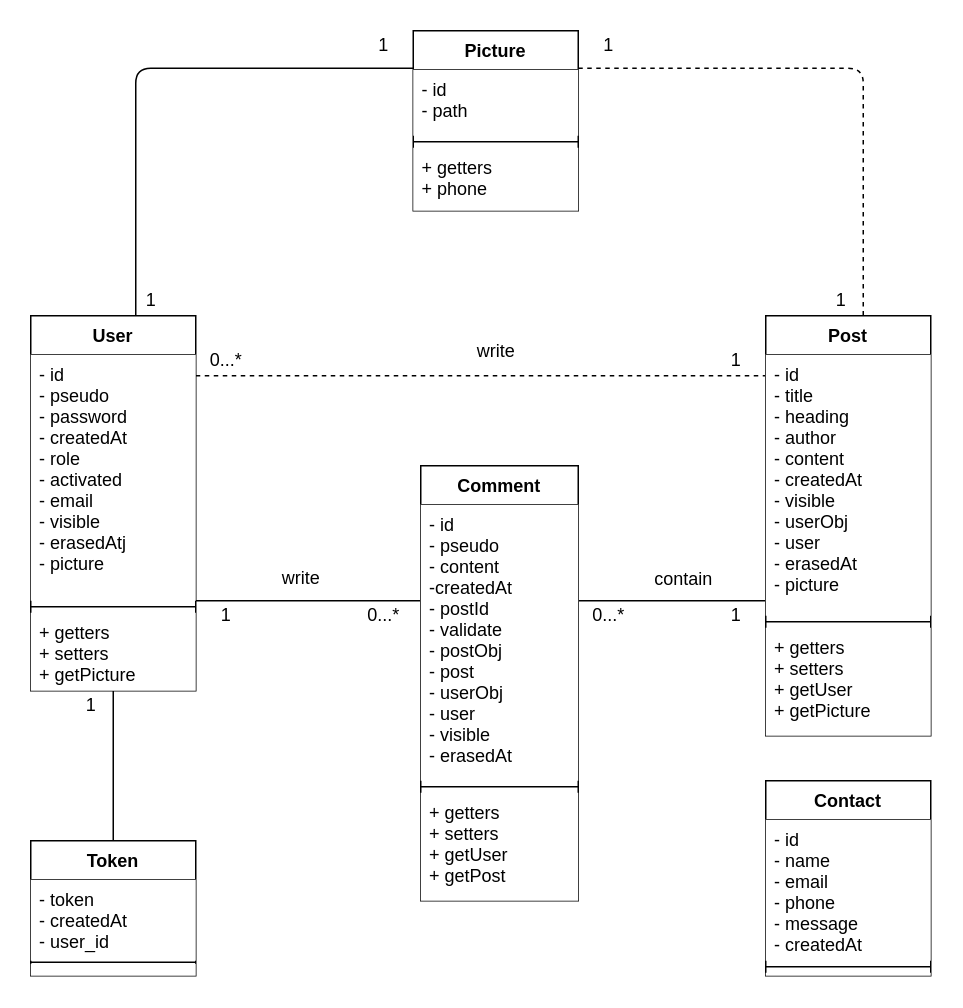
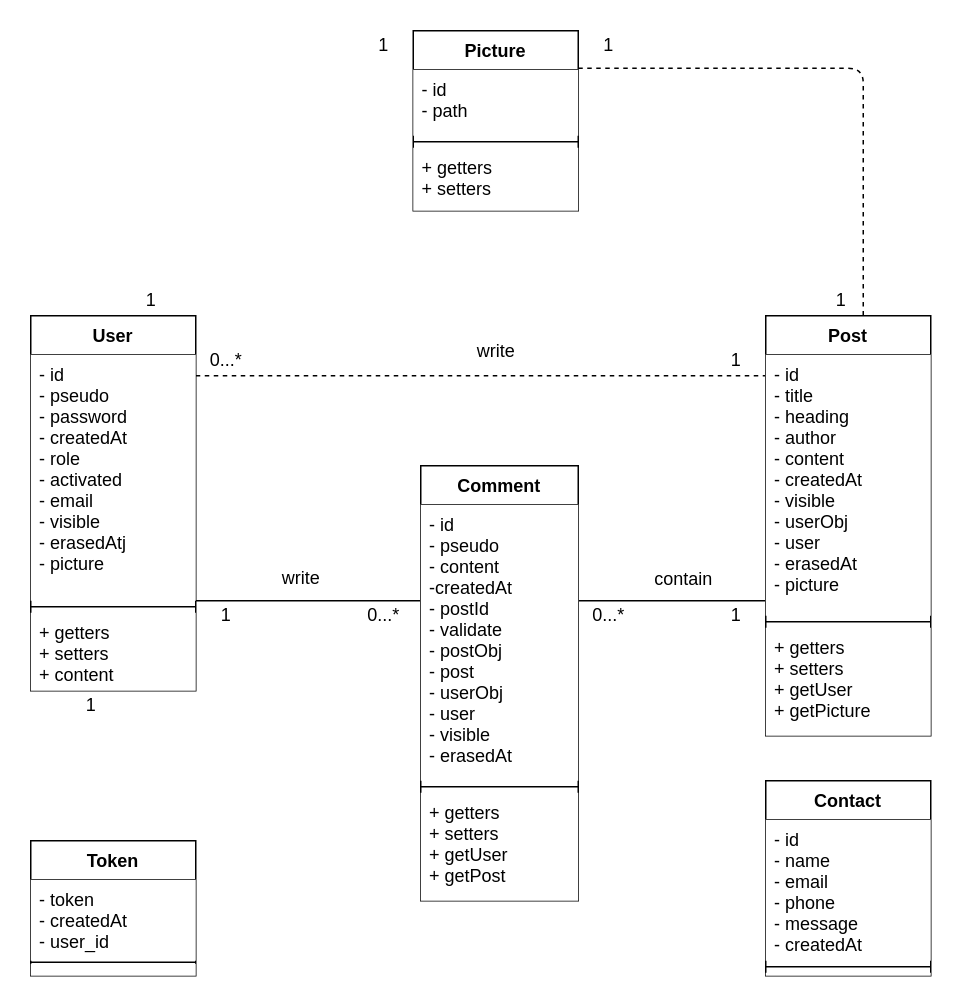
edge "Picture" -- "User": removed
node "+ getters + phone": label "+ getters + phone" -> "+ getters + setters"
node "+ getters + setters + getPicture": label "+ getters + setters + getPicture" -> "+ getters + setters + content"
edge "User" -- "Token": removed
